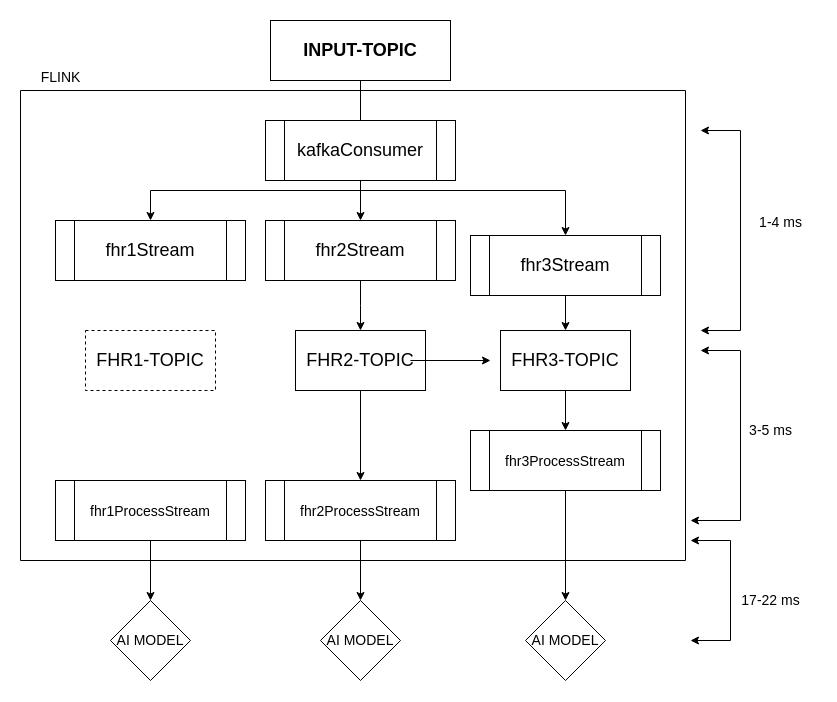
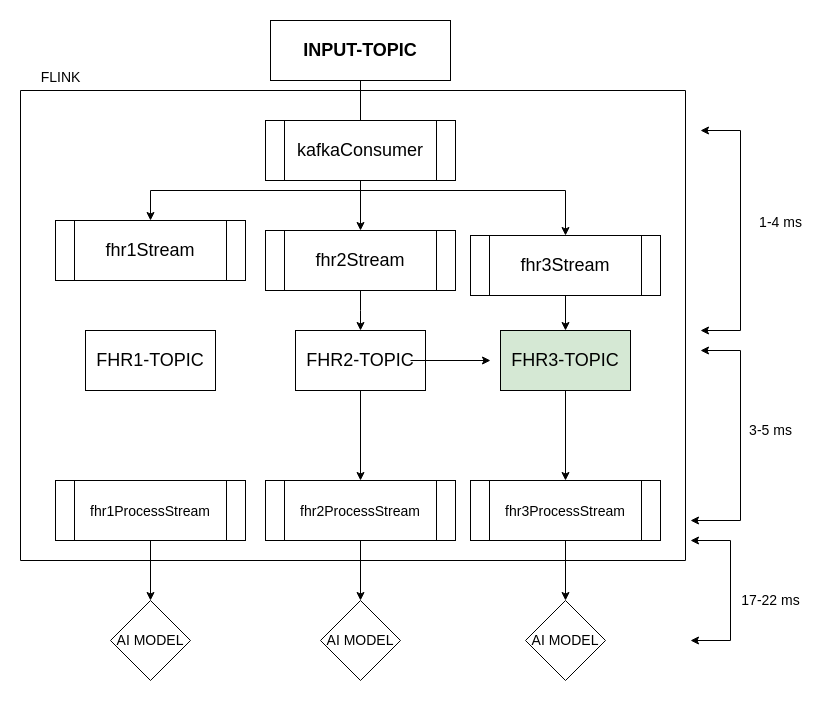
node "fhr2Stream": moved (361, 251) -> (361, 261)
node "FHR1-TOPIC": style dashed -> solid
node "FHR3-TOPIC": fillcolor #ffffff -> #d5e8d4
node "fhr3ProcessStream": moved (566, 461) -> (566, 511)
